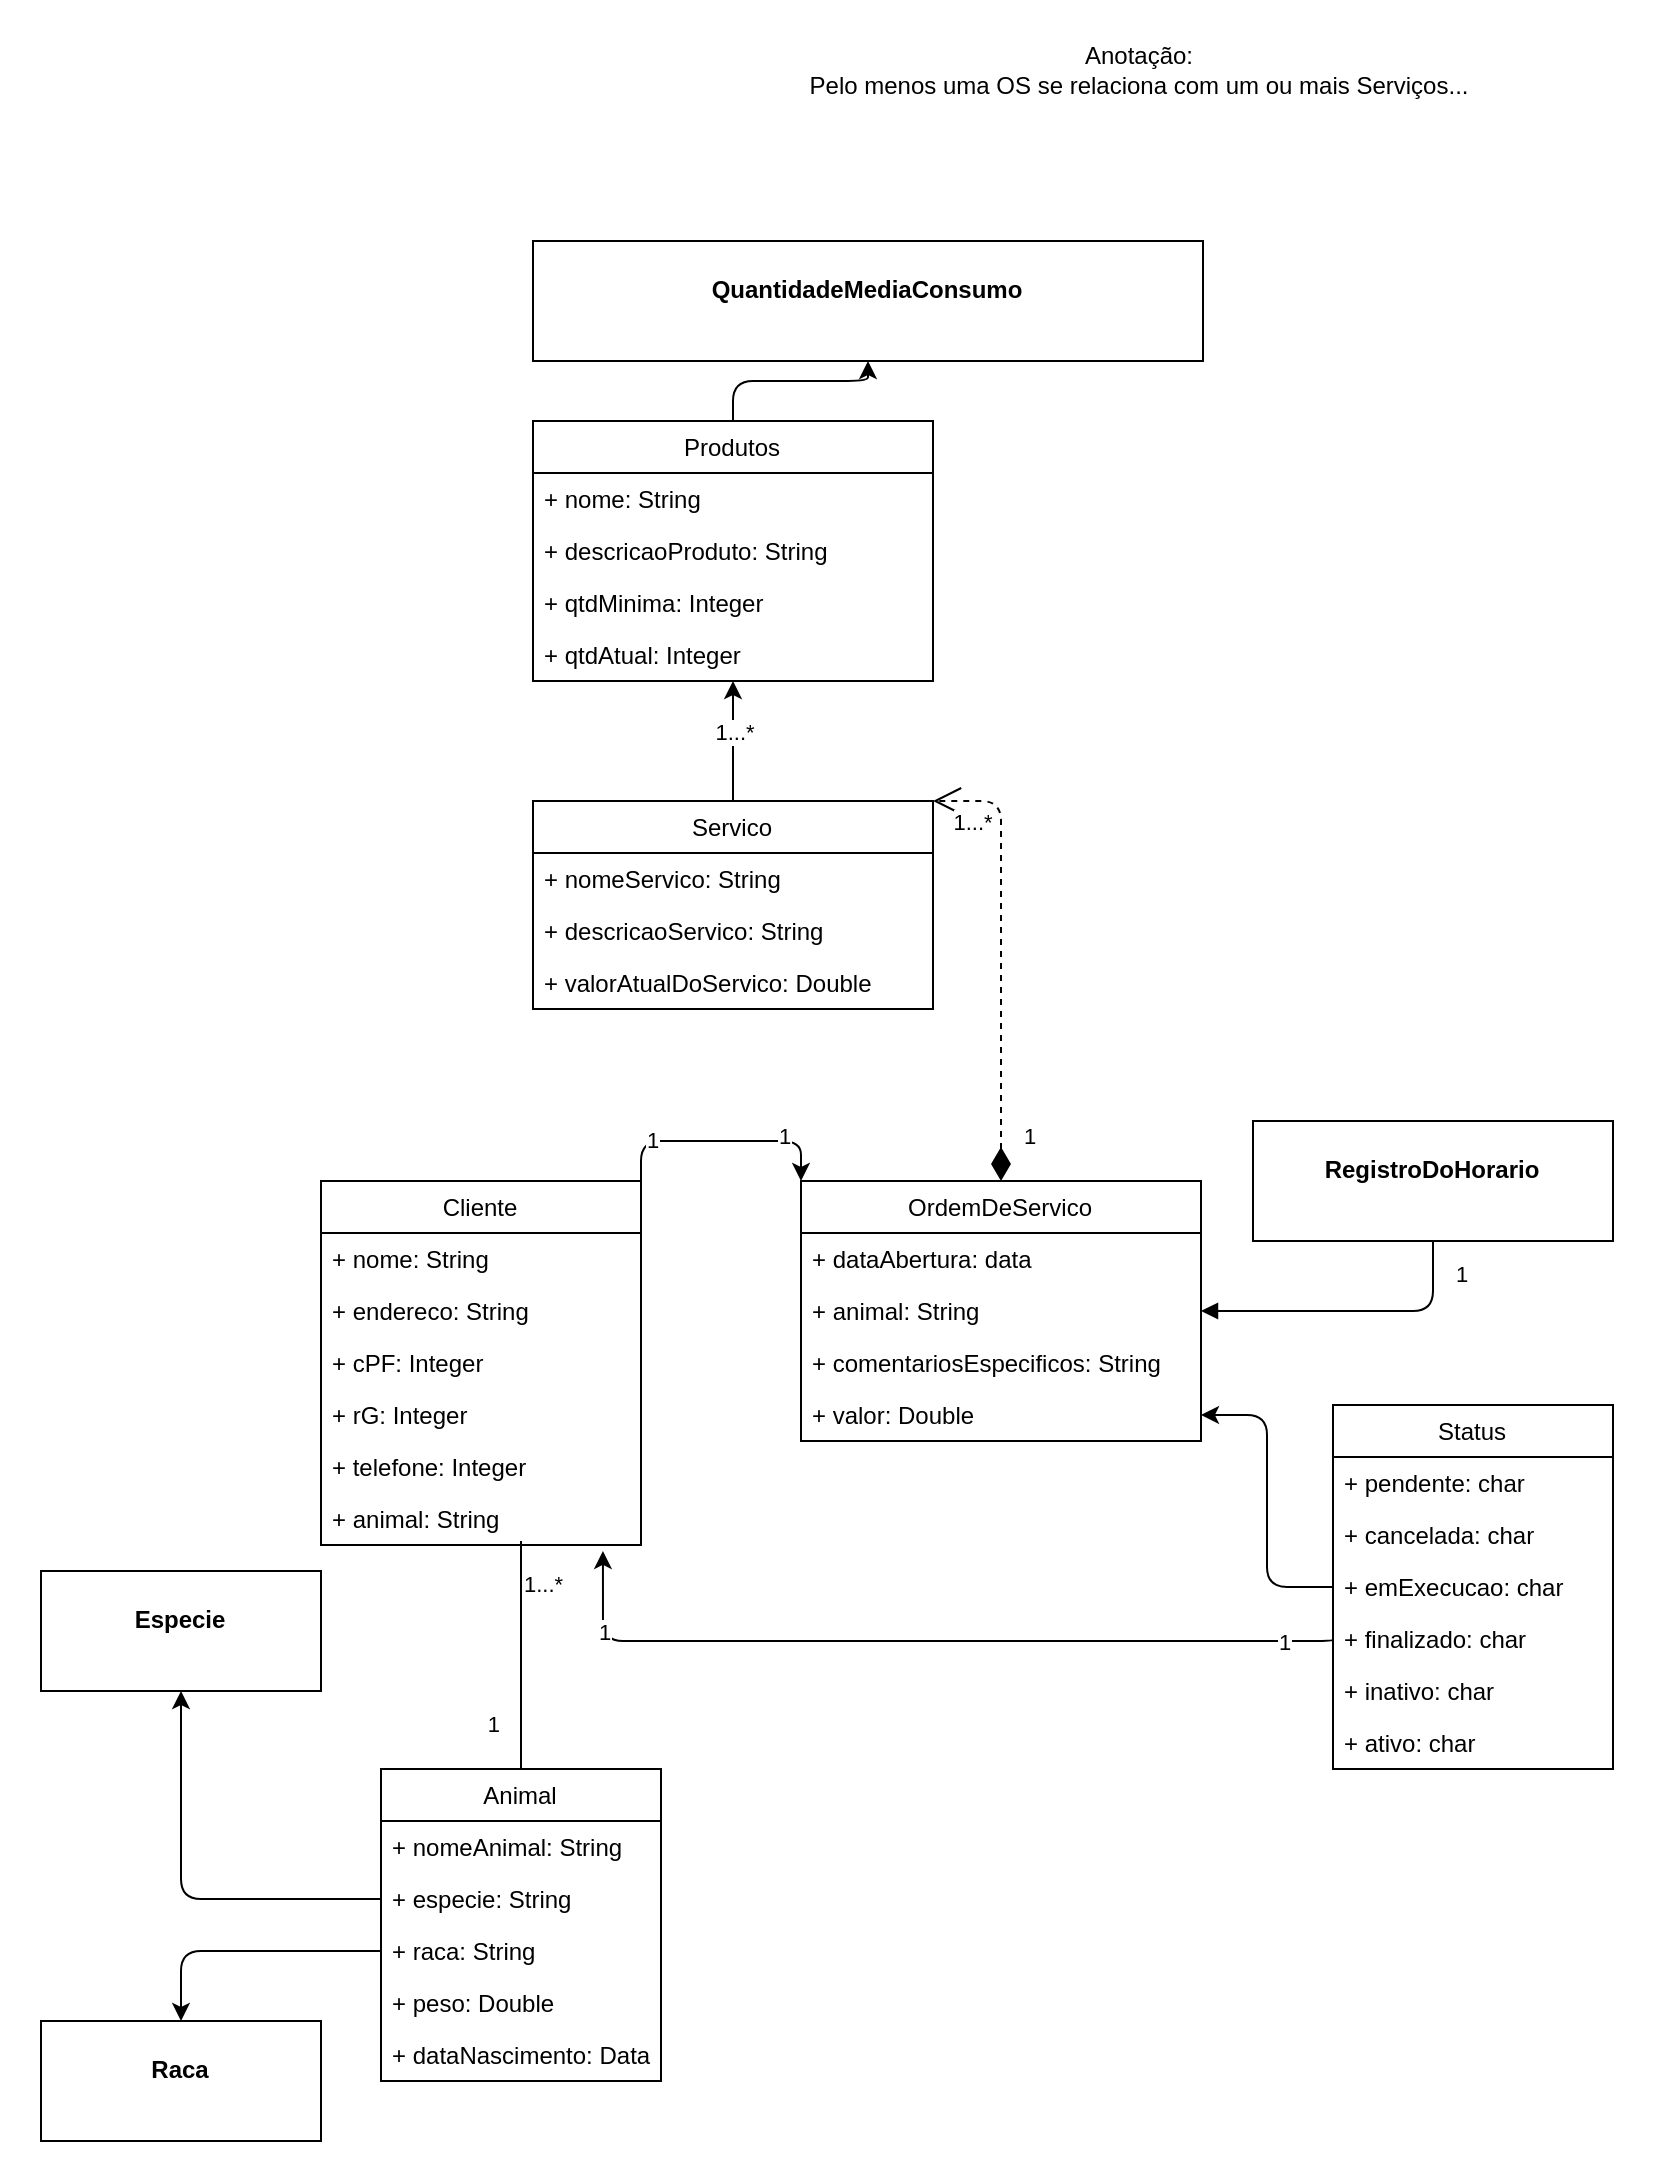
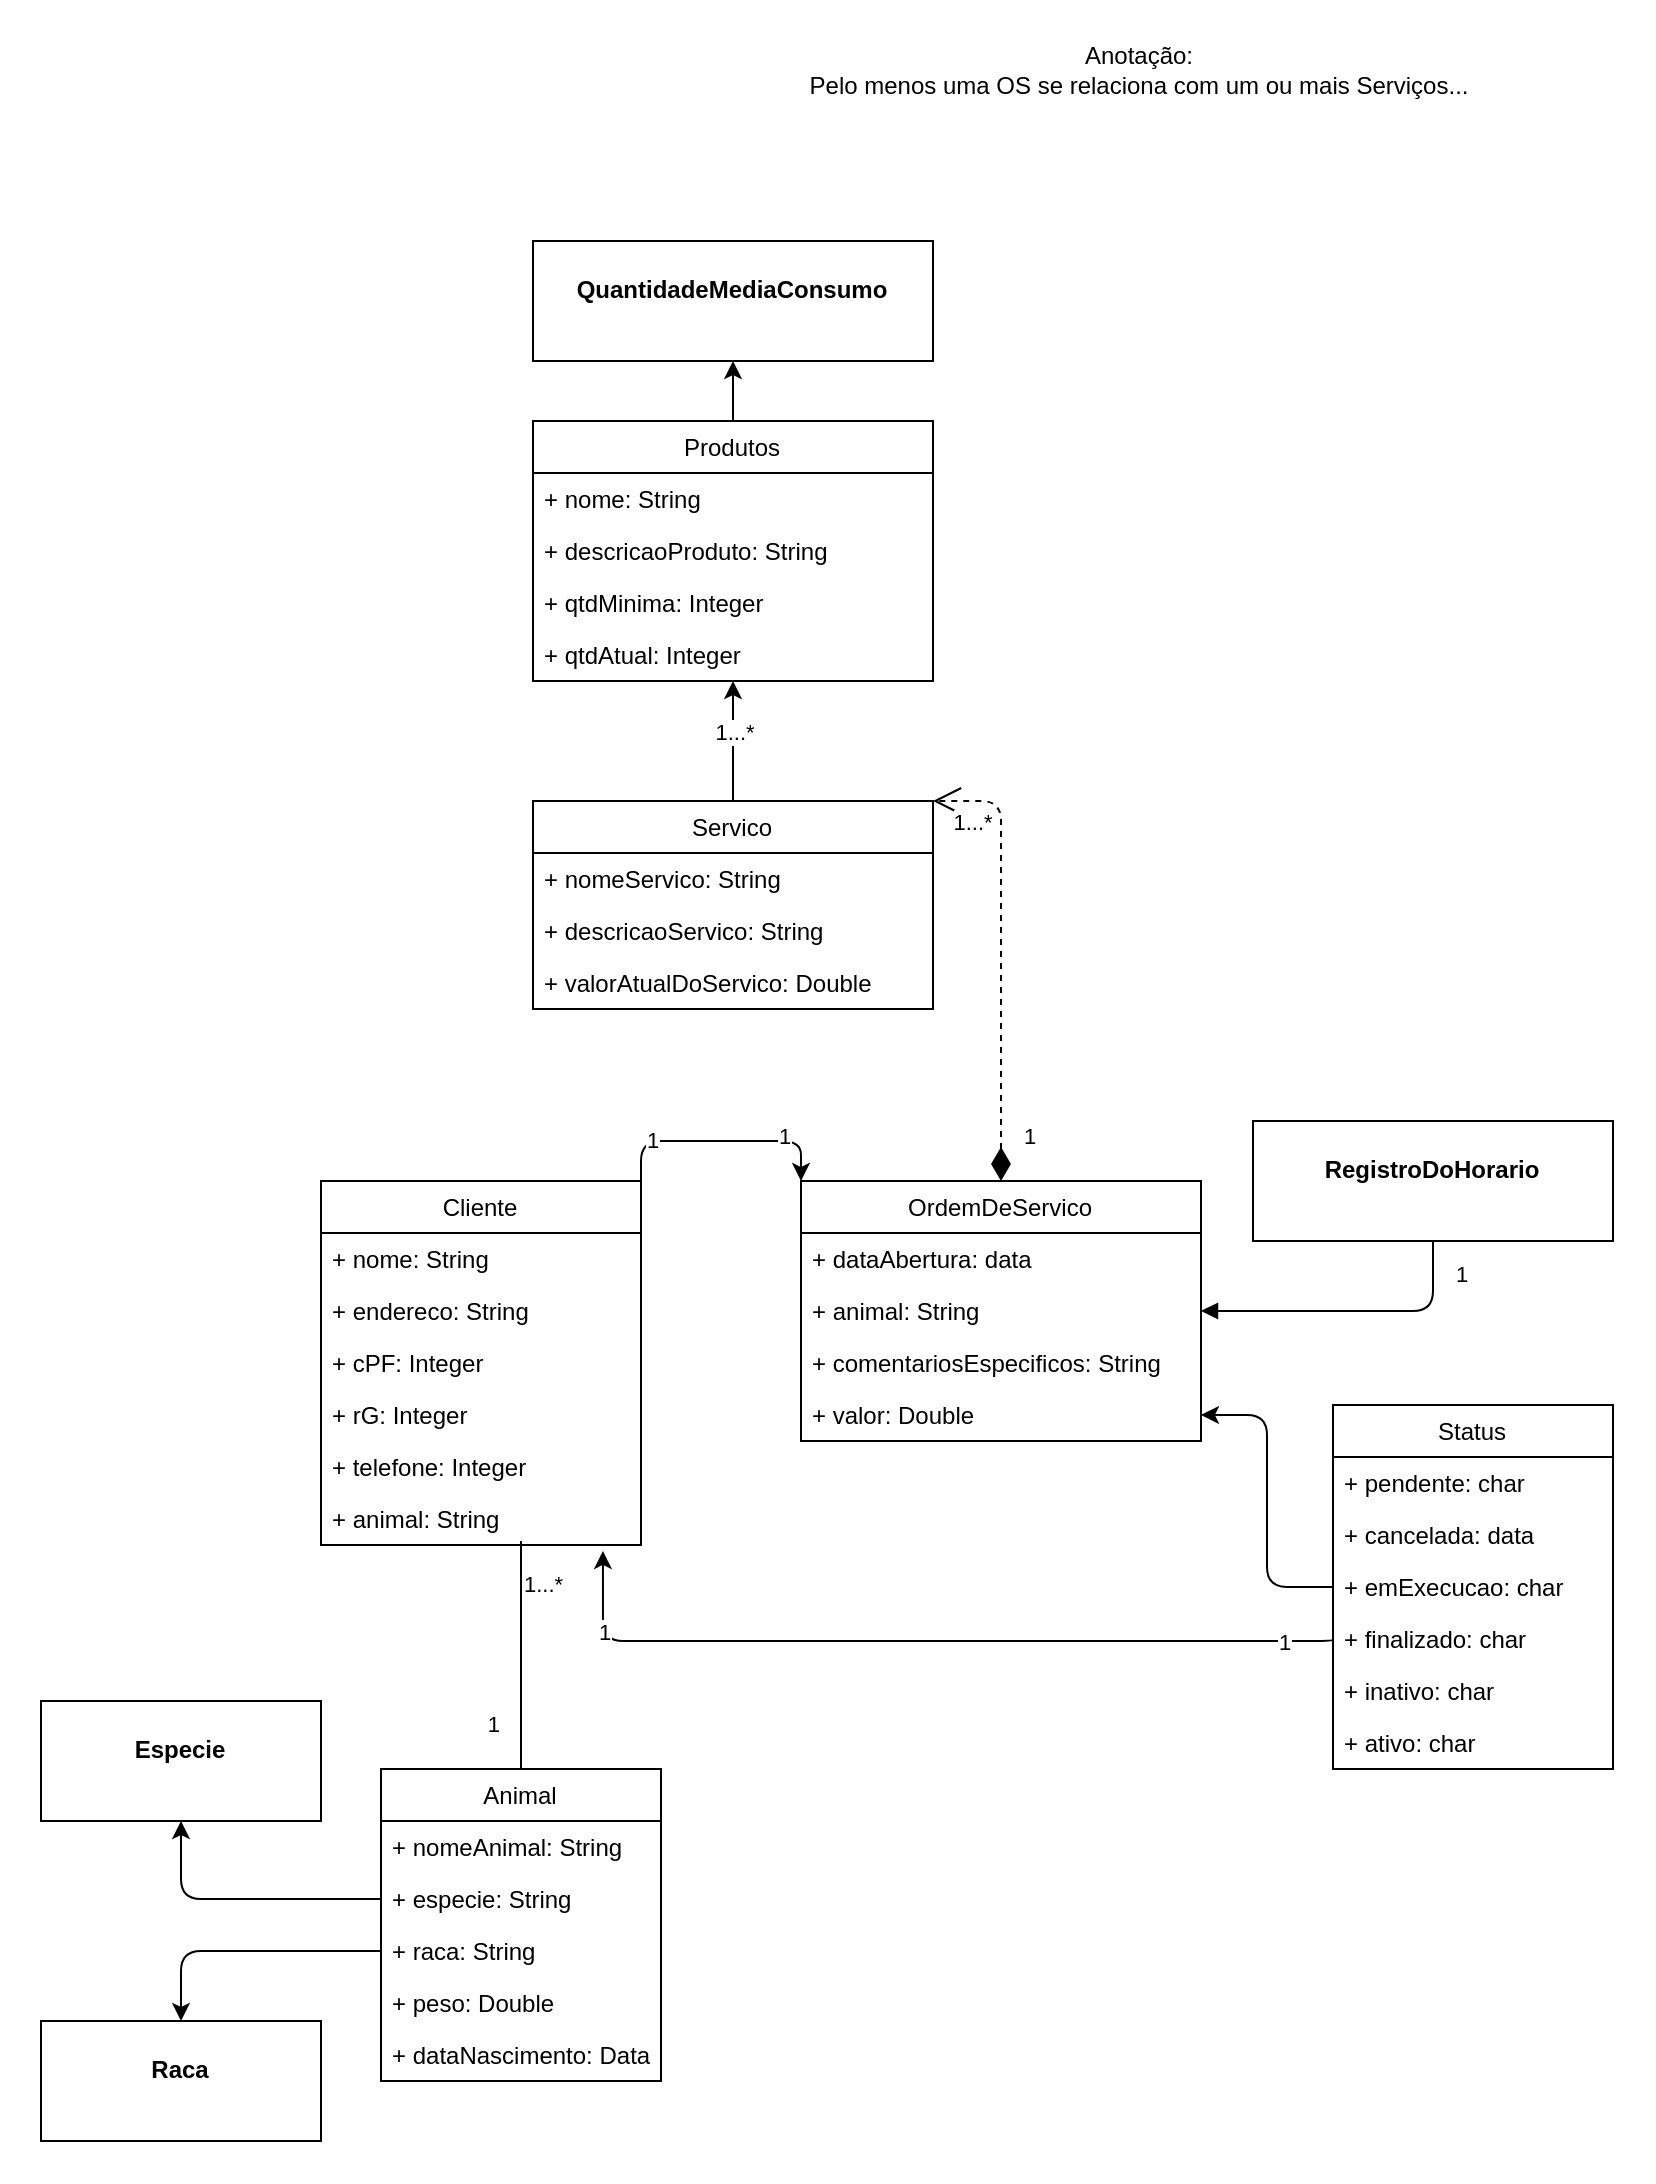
node "QuantidadeMediaConsumo": size 670x120 -> 400x120
node "+ cancelada: char": label "+ cancelada: char" -> "+ cancelada: data"
node "Especie": moved (181, 1631) -> (181, 1761)
